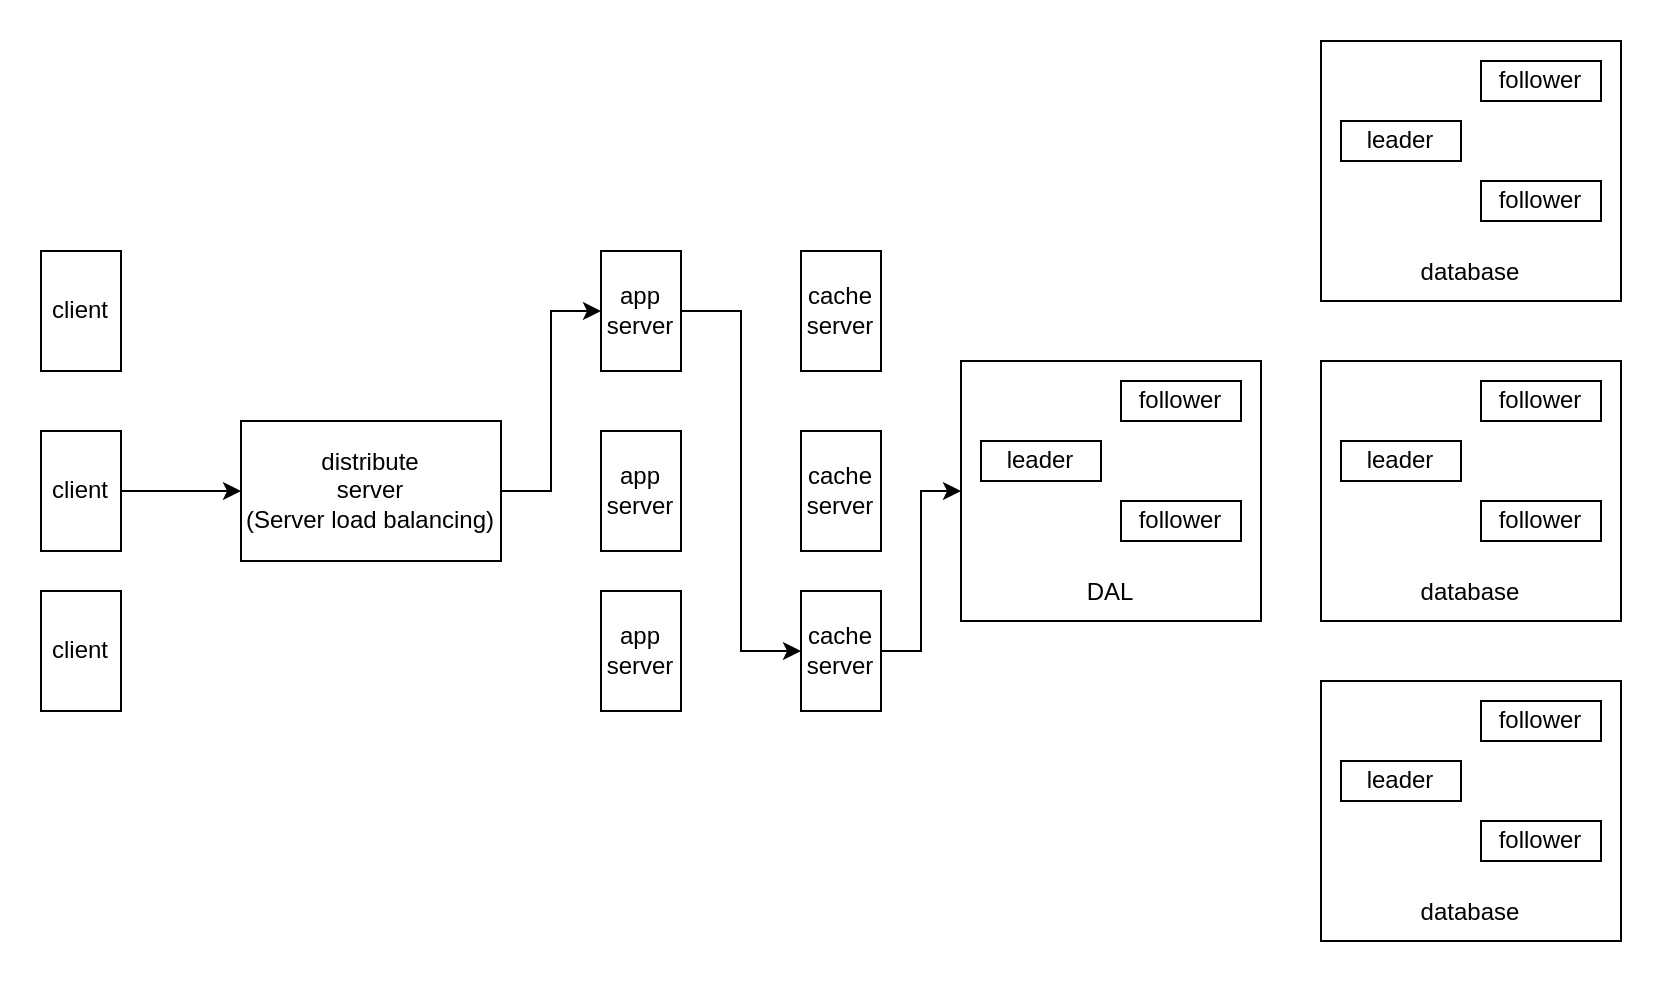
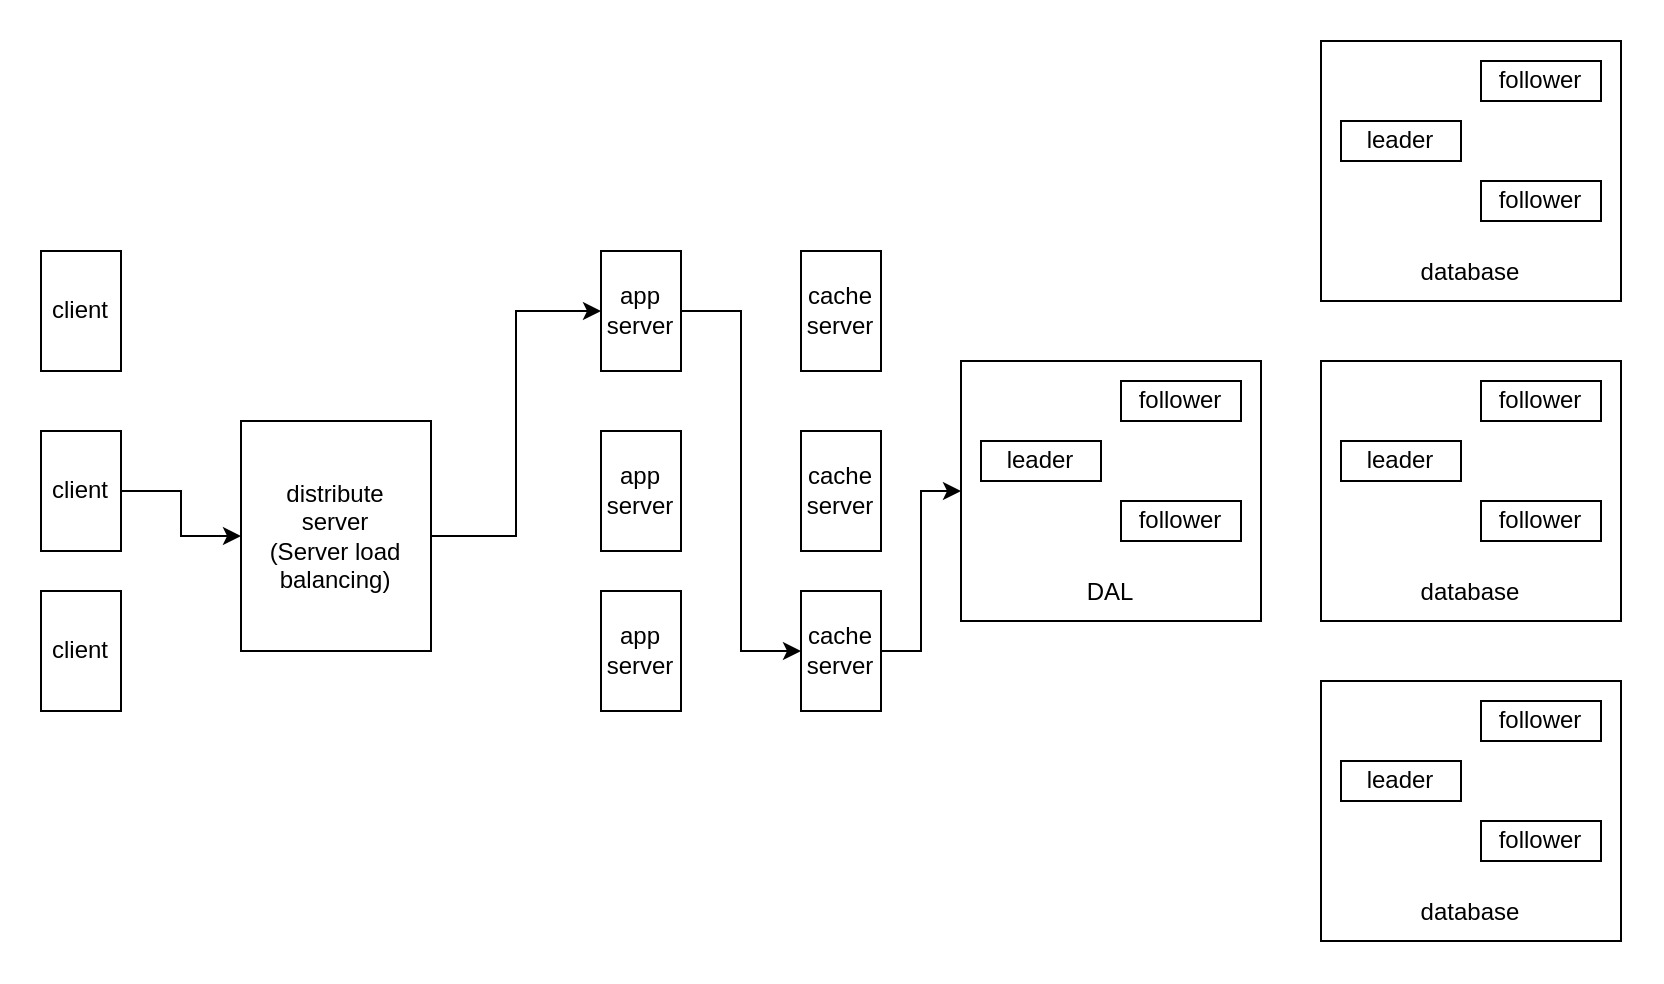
node "distribute server (Server load balancing)": size 260x140 -> 190x230
